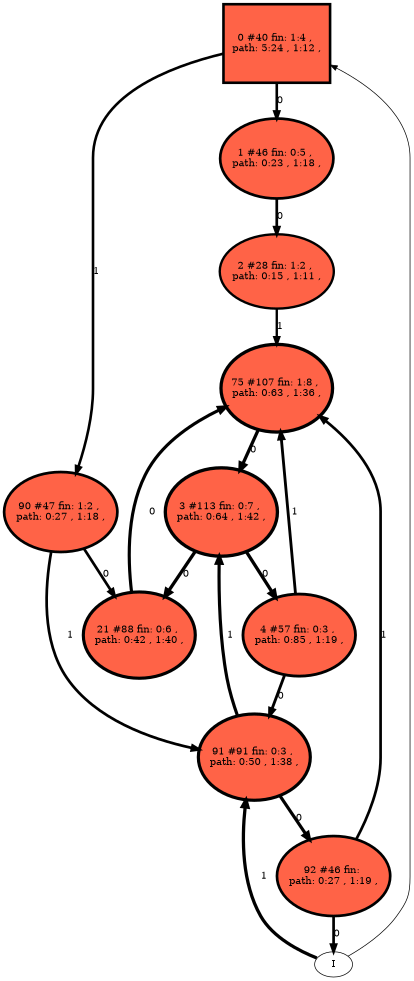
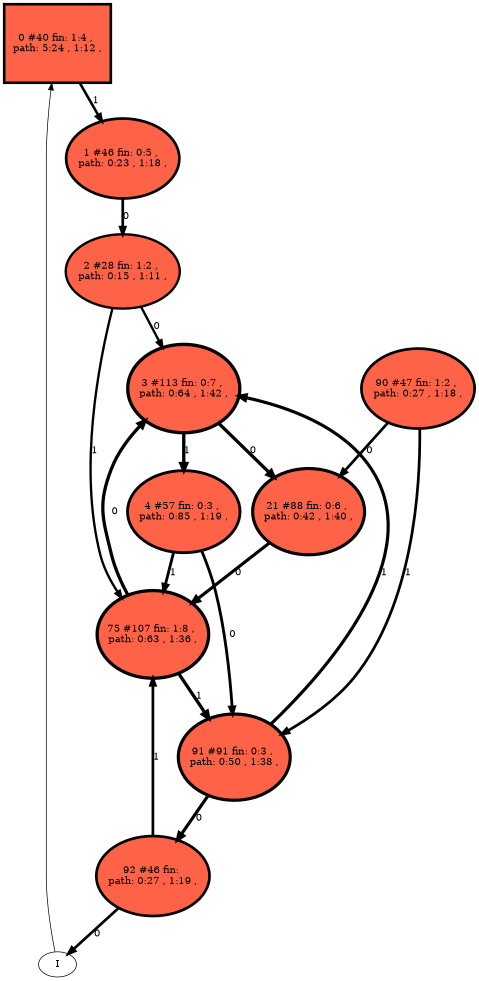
edge "0 #40 fin: 1:4 , path: 5:24 , 1:12 ," -> "1 #46 fin: 0:5 , path: 0:23 , 1:18 ,": label "0 " -> "1 "
edge "0 #40 fin: 1:4 , path: 5:24 , 1:12 ," -> "90 #47 fin: 1:2 , path: 0:27 , 1:18 ,": removed, label "1"
edge "2 #28 fin: 1:2 , path: 0:15 , 1:11 ," -> "3 #113 fin: 0:7 , path: 0:64 , 1:42 ,": added, label "0"
edge "3 #113 fin: 0:7 , path: 0:64 , 1:42 ," -> "4 #57 fin: 0:3 , path: 0:85 , 1:19 ,": label "0 " -> "1 "
edge "I" -> "91 #91 fin: 0:3 , path: 0:50 , 1:38 ,": now "75 #107 fin: 1:8 , path: 0:63 , 1:36 ," -> "91 #91 fin: 0:3 , path: 0:50 , 1:38 ,"
